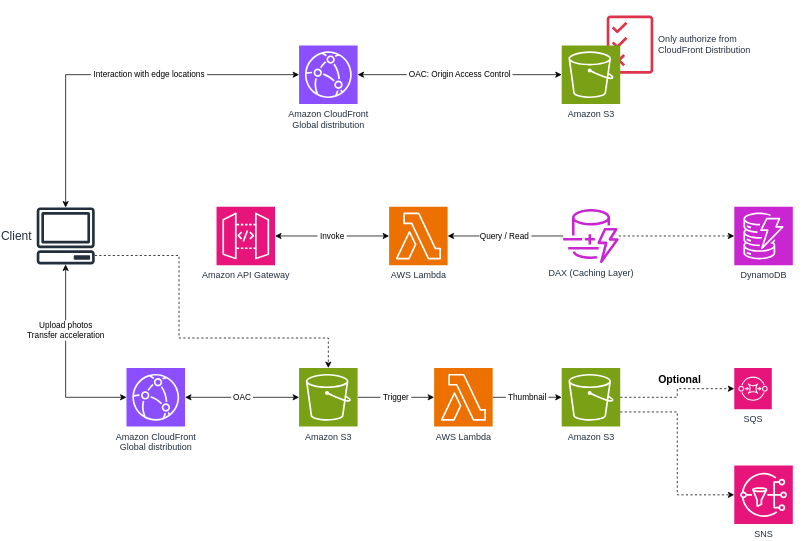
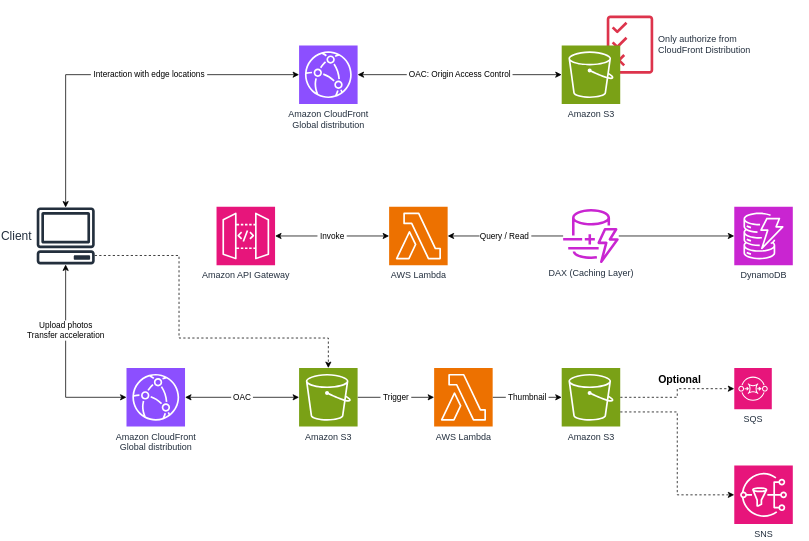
edge "DAX (Caching Layer)" -> "DynamoDB": style dashed -> solid
